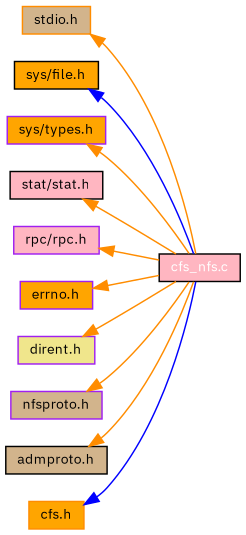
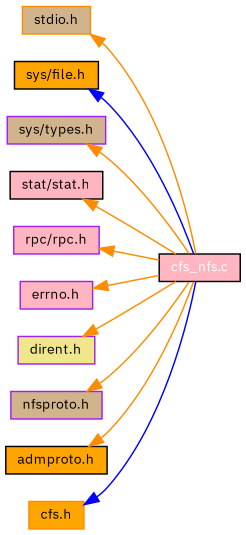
node "sys/types.h": fillcolor orange -> tan
node "errno.h": fillcolor orange -> lightpink
node "admproto.h": fillcolor tan -> orange
